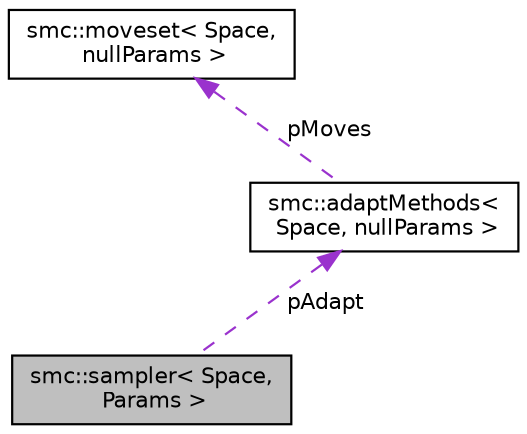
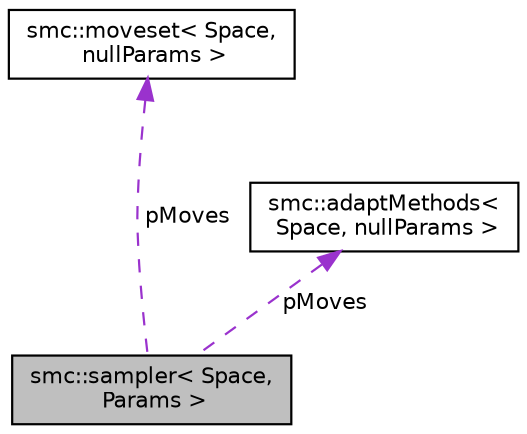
edge "smc::adaptMethods< Space, nullParams >" -> "smc::moveset< Space, nullParams >": now "smc::sampler< Space, Params >" -> "smc::moveset< Space, nullParams >"
edge "smc::sampler< Space, Params >" -> "smc::adaptMethods< Space, nullParams >": label " pAdapt" -> " pMoves"
